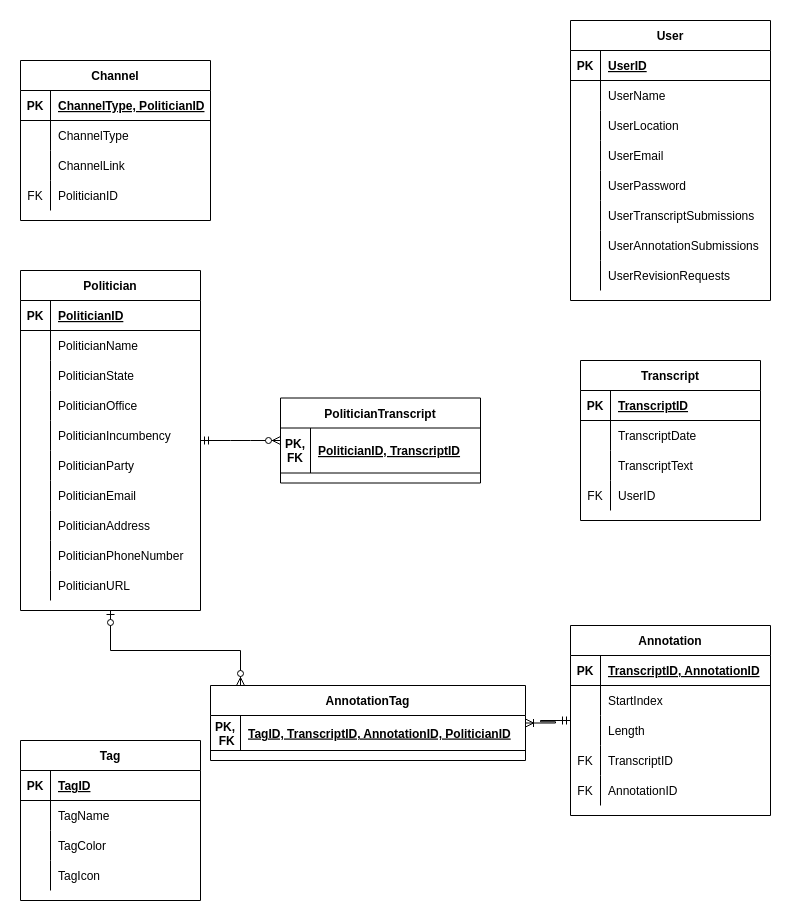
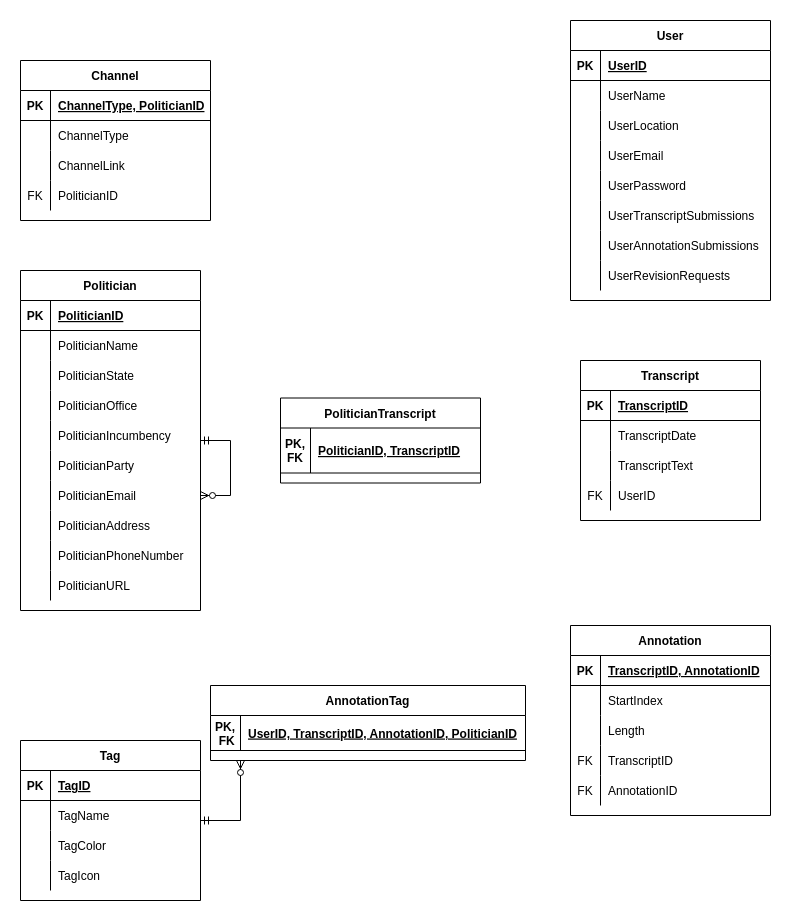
edge "Politician" -- "PoliticianTranscript": now "Politician" -- "PoliticianEmail"
edge "Politician" -- "AnnotationTag": removed
edge "Annotation" -- "AnnotationTag": removed
node "TagID, TranscriptID, AnnotationID, PoliticianID": label "TagID, TranscriptID, AnnotationID, PoliticianID" -> "UserID, TranscriptID, AnnotationID, PoliticianID"
edge "AnnotationTag" -- "Tag": added
